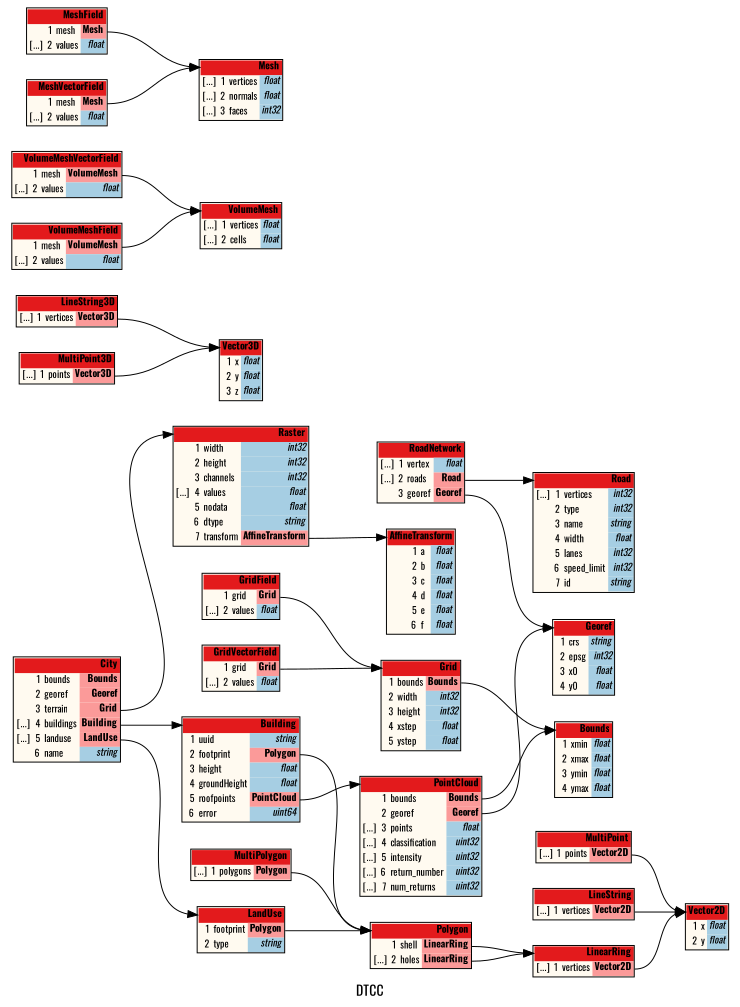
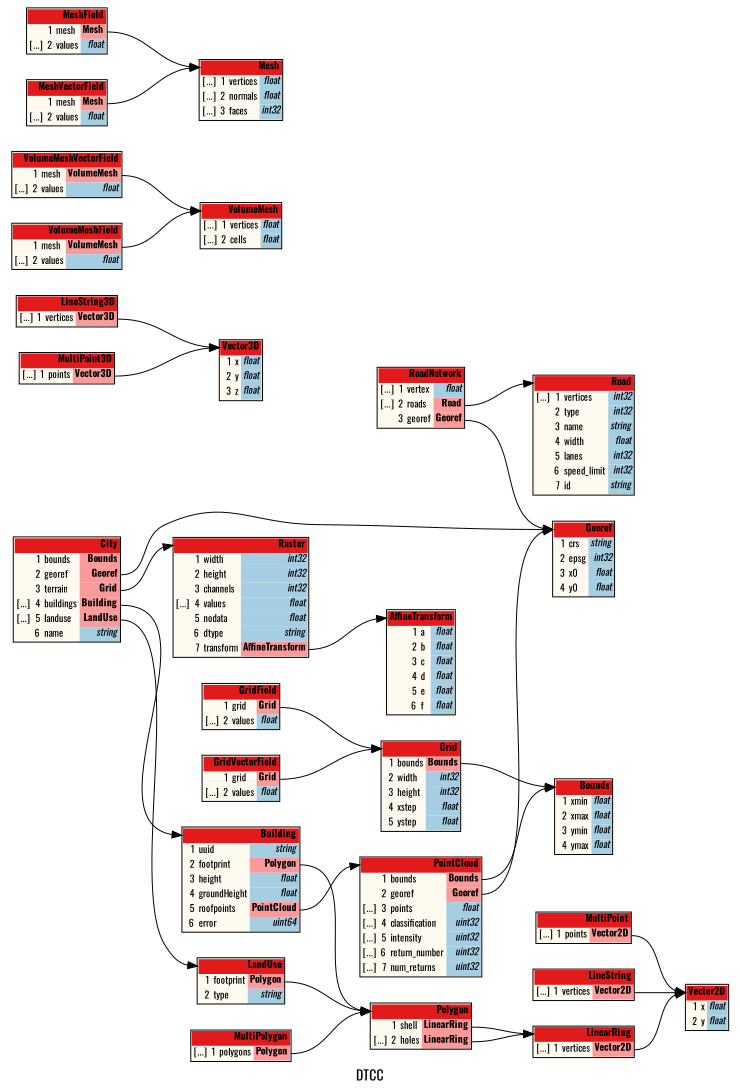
edge "City" -> "Georef": added
